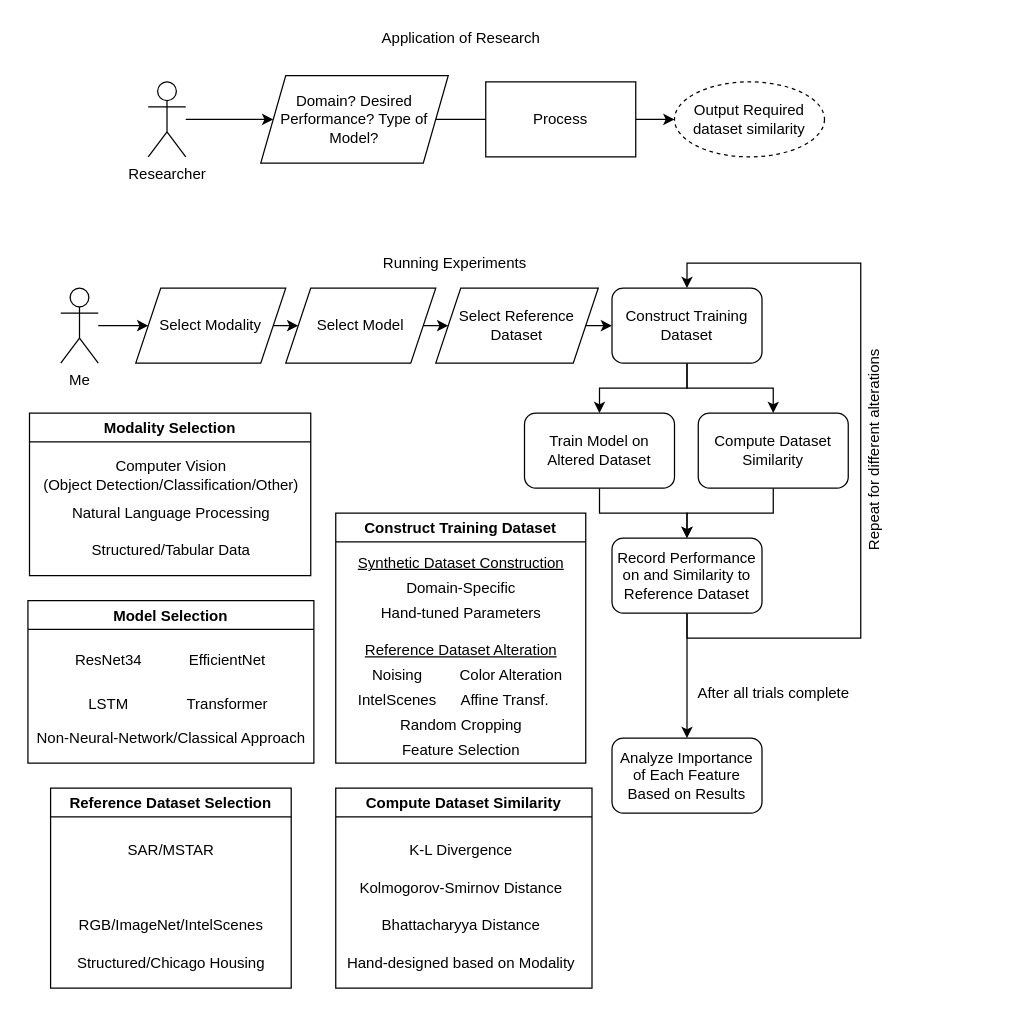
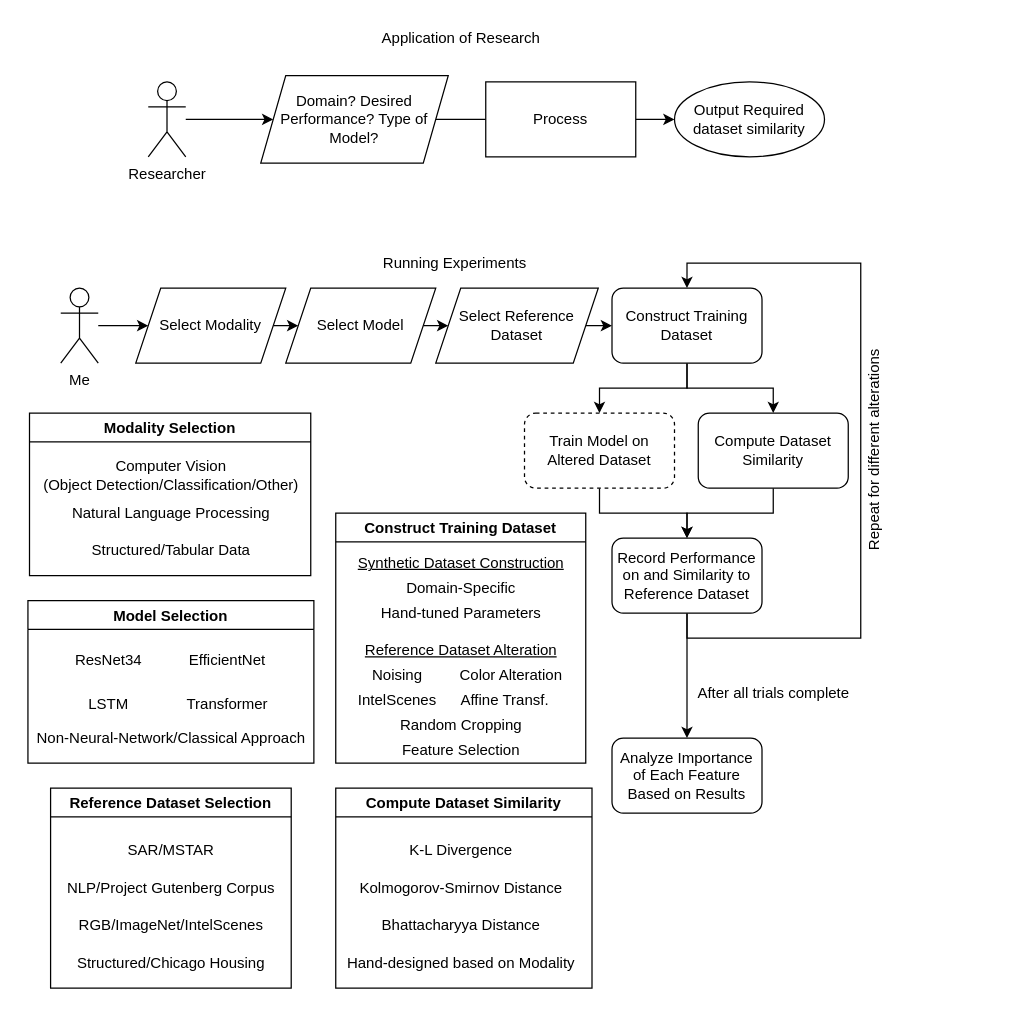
node "Output Required dataset similarity": style dashed -> solid
node "Train Model on Altered Dataset": style solid -> dashed
node "NLP/Project Gutenberg Corpus": added
